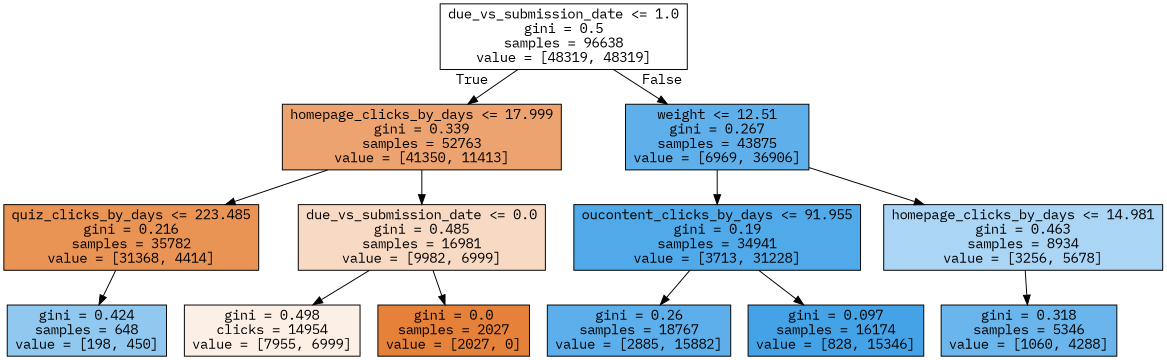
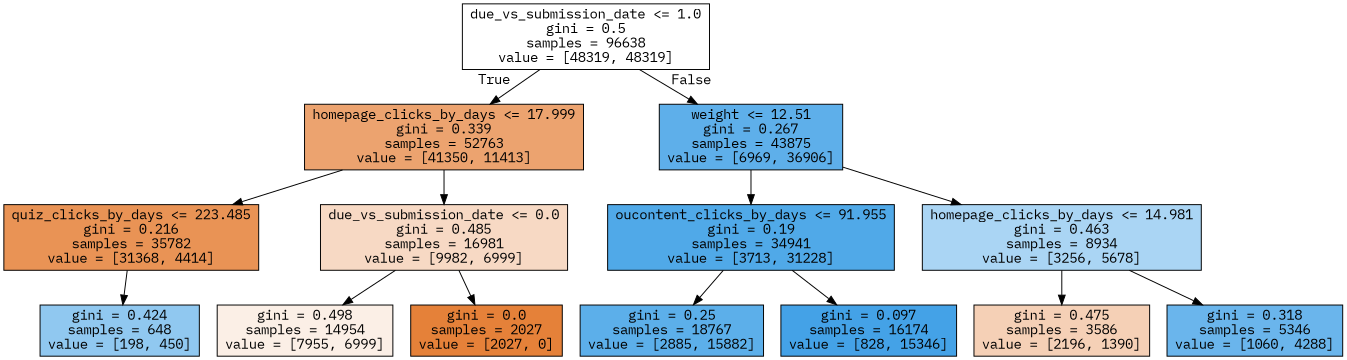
node "gini = 0.498 clicks = 14954 value = [7955, 6999]": label "gini = 0.498 clicks = 14954 value = [7955, 6999]" -> "gini = 0.498 samples = 14954 value = [7955, 6999]"
node "gini = 0.26 samples = 18767 value = [2885, 15882]": label "gini = 0.26 samples = 18767 value = [2885, 15882]" -> "gini = 0.25 samples = 18767 value = [2885, 15882]"
node "gini = 0.475 samples = 3586 value = [2196, 1390]": added
